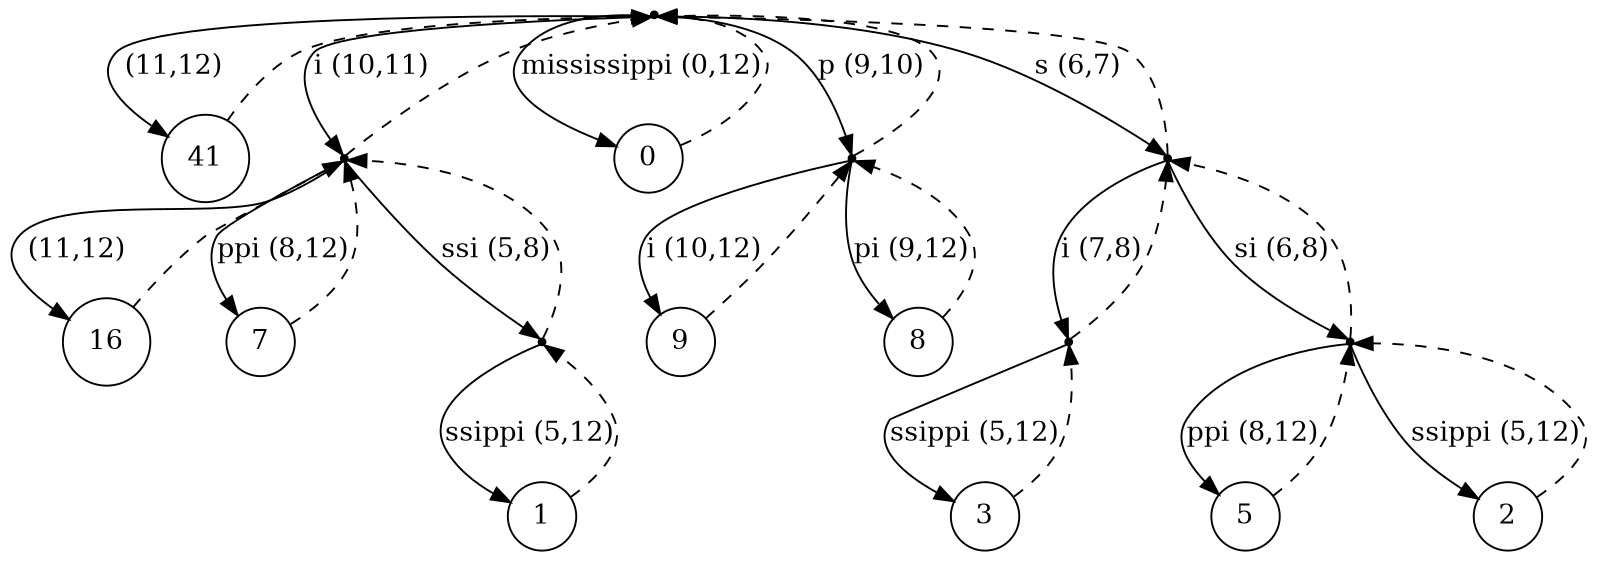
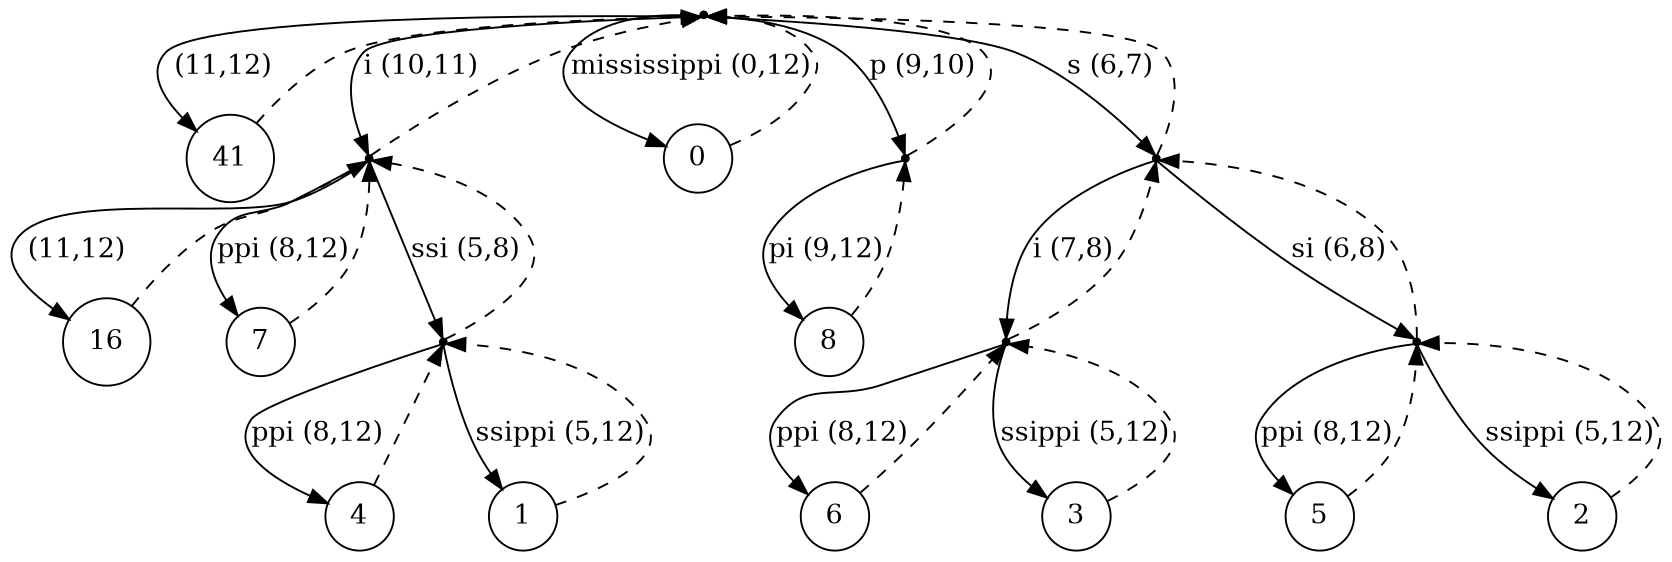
node "9": removed
node "4": added
node "6": added
